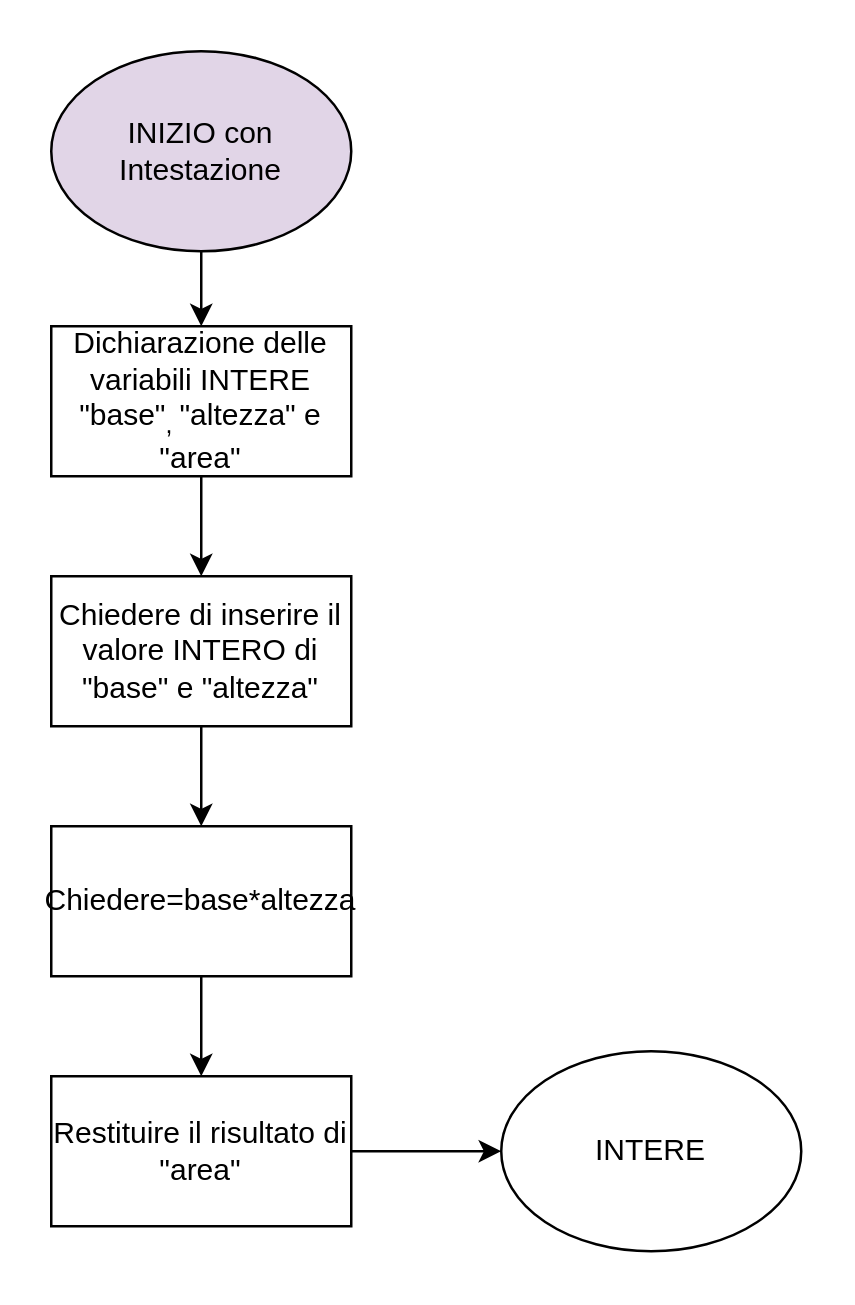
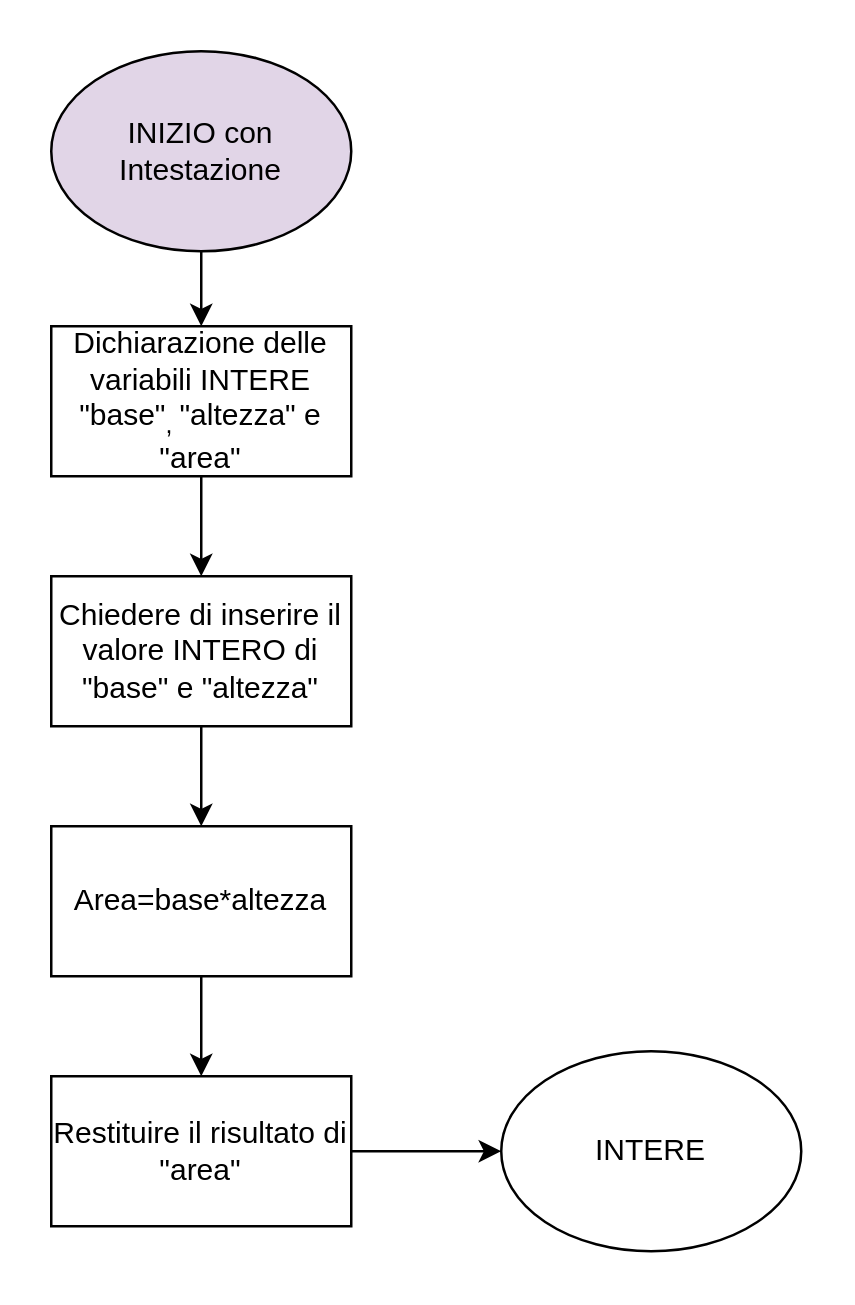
node "Chiedere=base*altezza": label "Chiedere=base*altezza" -> "Area=base*altezza"
